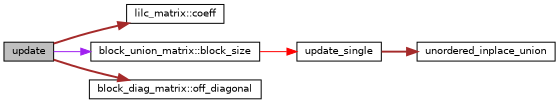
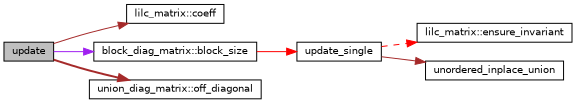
node "lilc_matrix::ensure_invariant": added
edge "update" -> "lilc_matrix::coeff": style bold -> solid
node "block_union_matrix::block_size": label "block_union_matrix::block_size" -> "block_diag_matrix::block_size"
edge "update_single" -> "unordered_inplace_union": style bold -> solid
node "block_diag_matrix::off_diagonal": label "block_diag_matrix::off_diagonal" -> "union_diag_matrix::off_diagonal"
